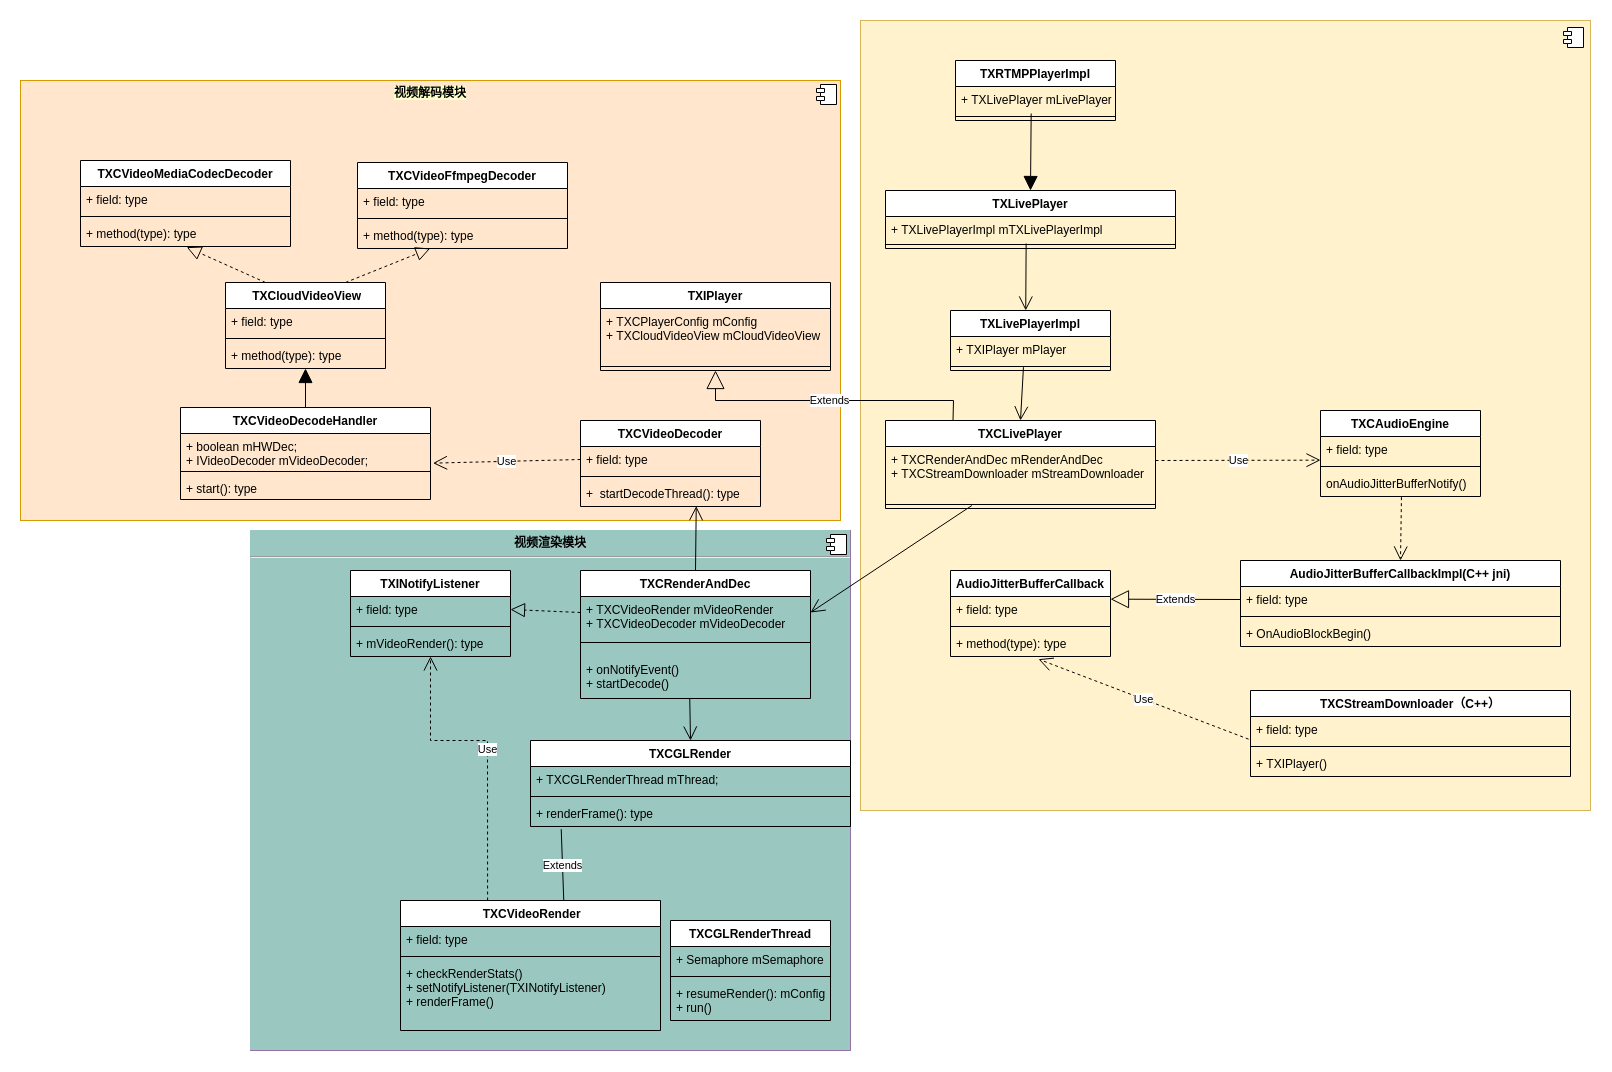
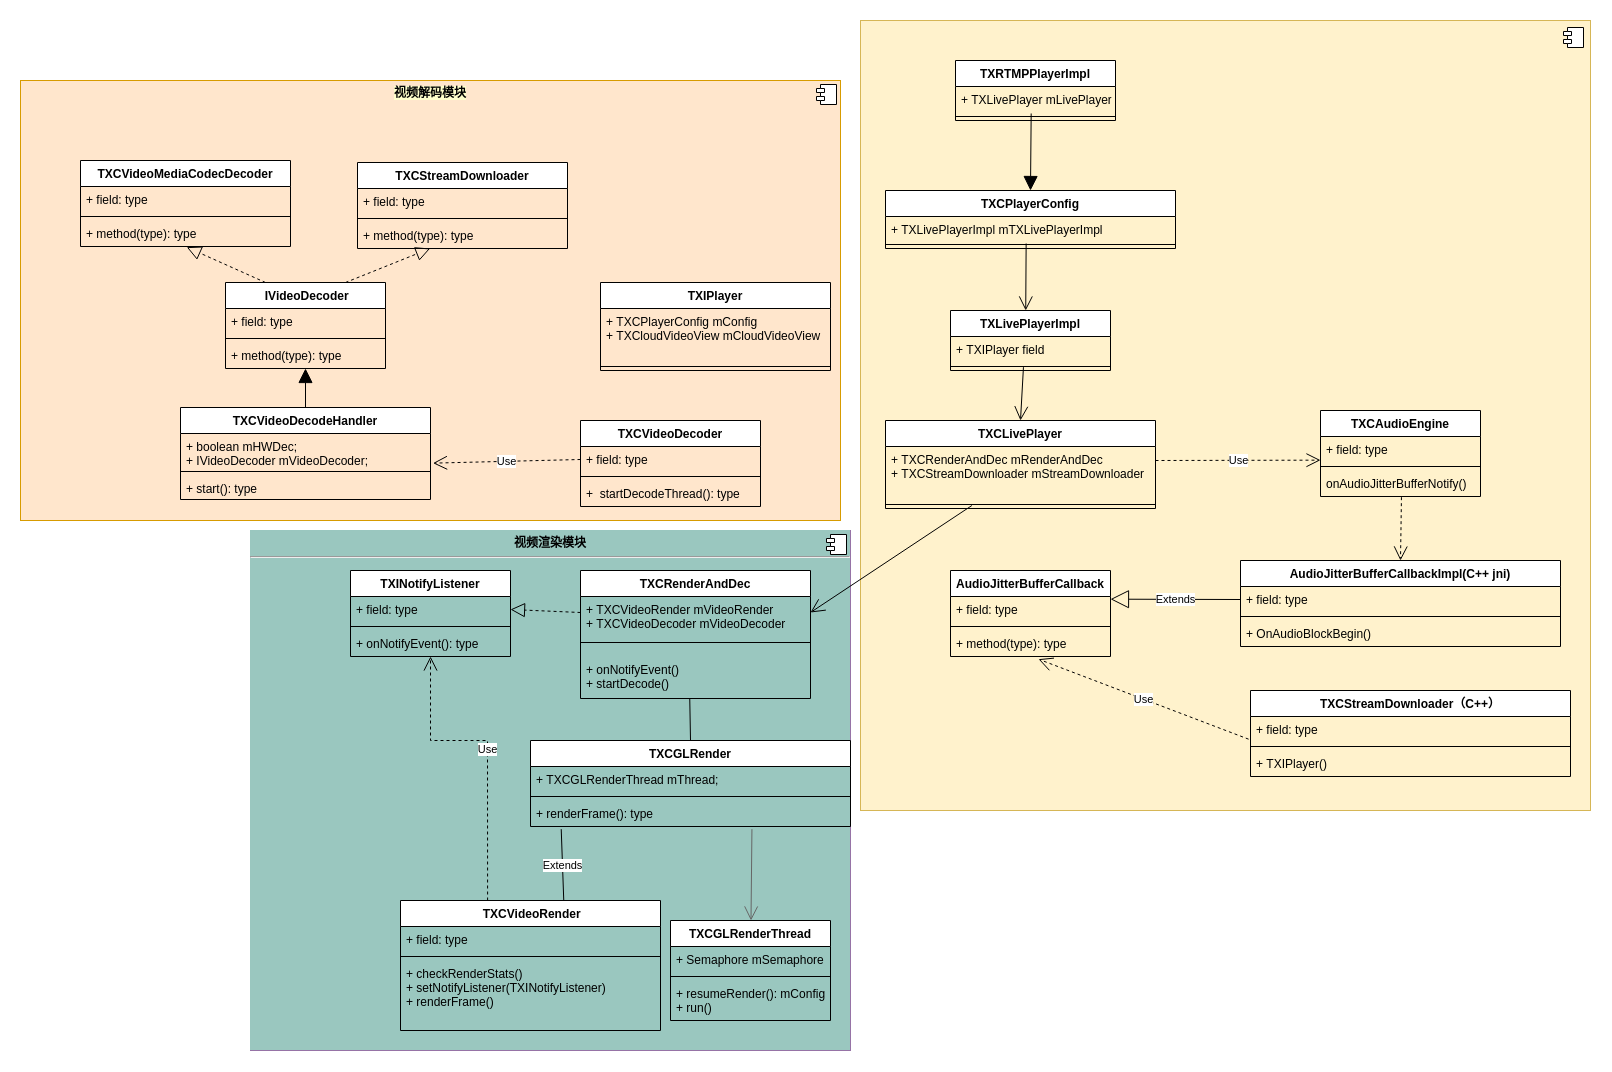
node "TXCVideoFfmpegDecoder": label "TXCVideoFfmpegDecoder" -> "TXCStreamDownloader"
node "TXLivePlayer": label "TXLivePlayer" -> "TXCPlayerConfig"
node "TXCloudVideoView": label "TXCloudVideoView" -> "IVideoDecoder"
node "+ TXIPlayer mPlayer": label "+ TXIPlayer mPlayer" -> "+ TXIPlayer field"
edge "TXCLivePlayer" -> "TXIPlayer": removed, label "Extends"
edge "TXCRenderAndDec" -> "+ startDecodeThread(): type": removed
node "+ mVideoRender(): type": label "+ mVideoRender(): type" -> "+ onNotifyEvent(): type"
edge "+ onNotifyEvent() + startDecode()" -> "TXCGLRender": arrowhead open -> none
edge "+ renderFrame(): type" -> "TXCGLRenderThread": added
